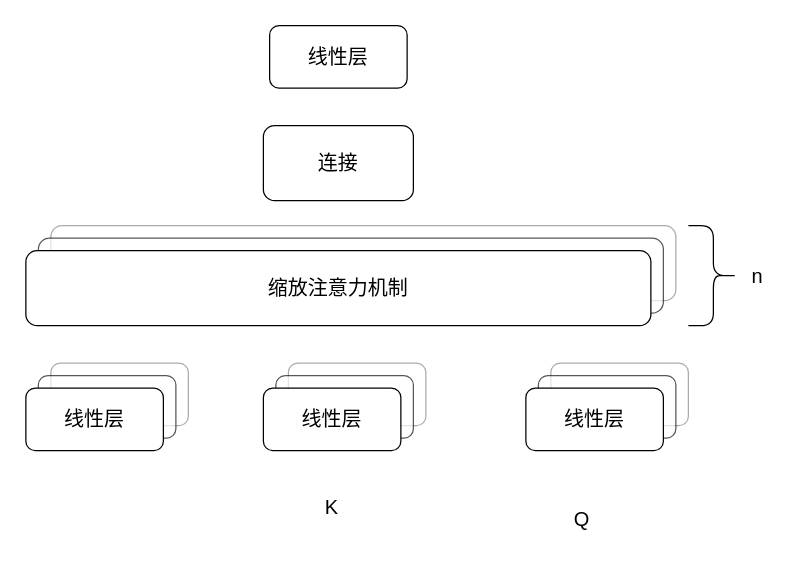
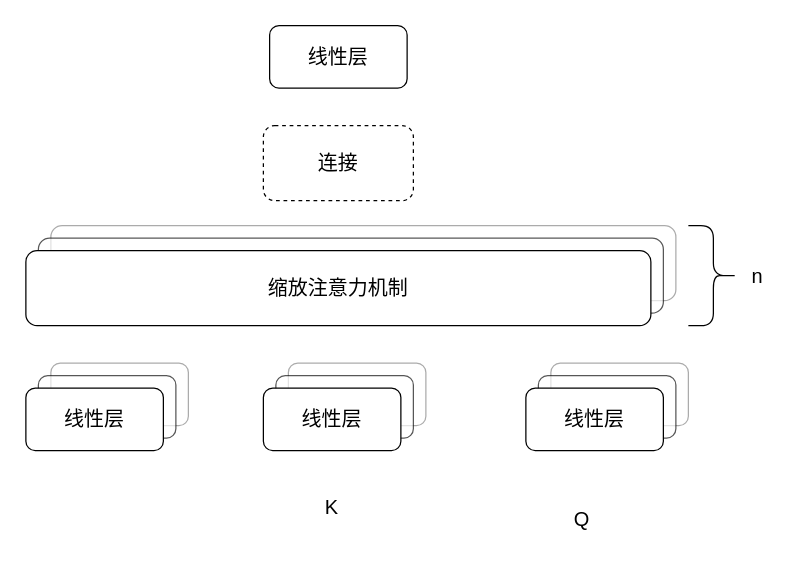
node "连接": style solid -> dashed
